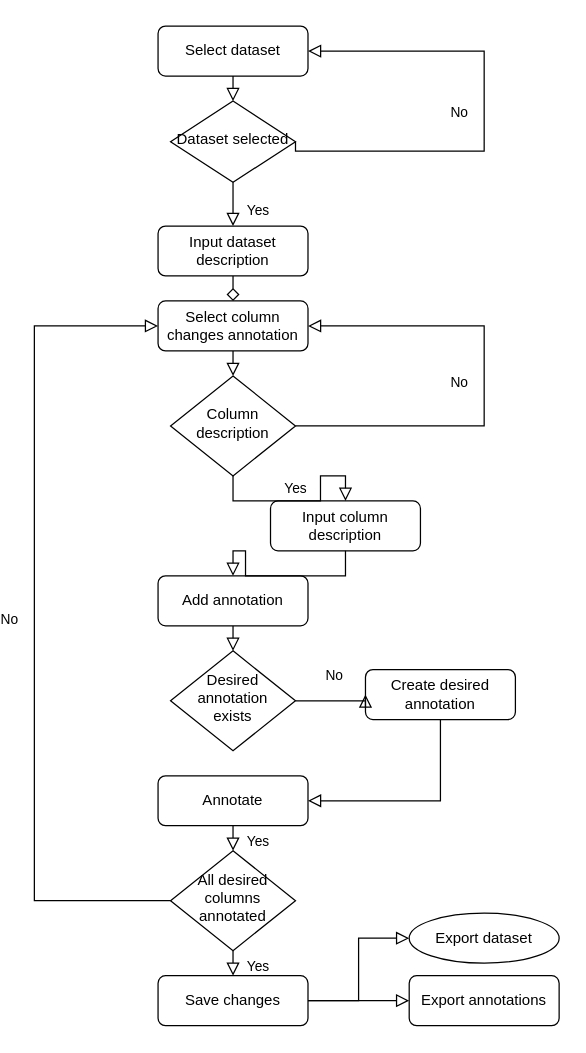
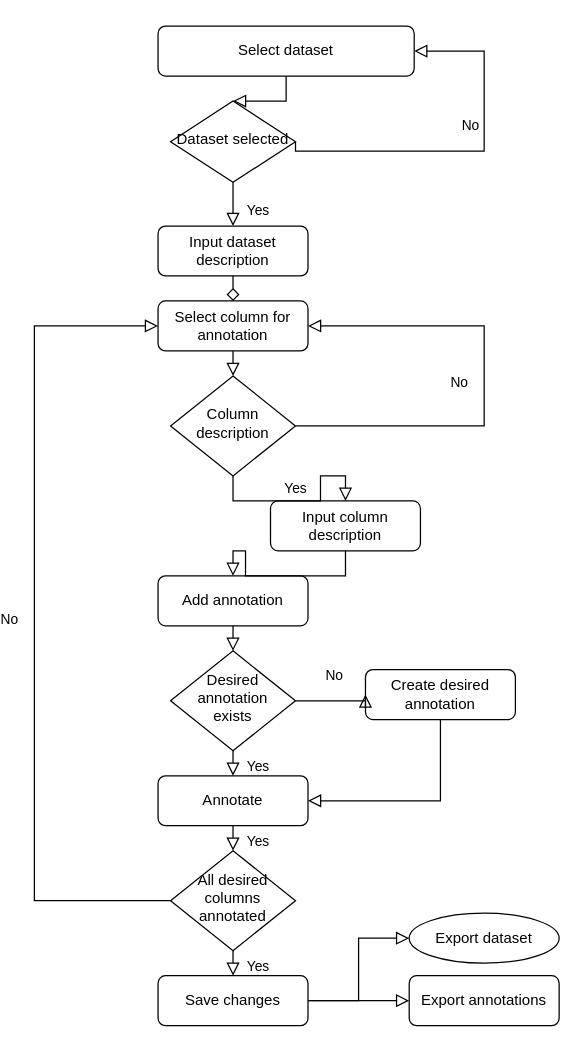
node "Select dataset": size 150x50 -> 256x50
node "Select column changes annotation": label "Select column changes annotation" -> "Select column for annotation"
edge "Desired annotation exists" -> "Annotate": added, label "Yes"
